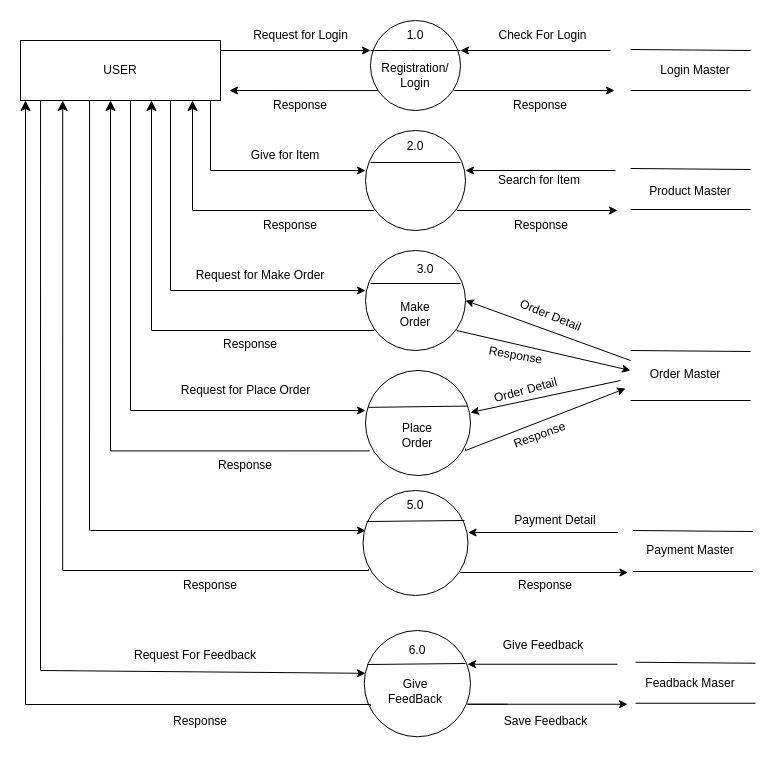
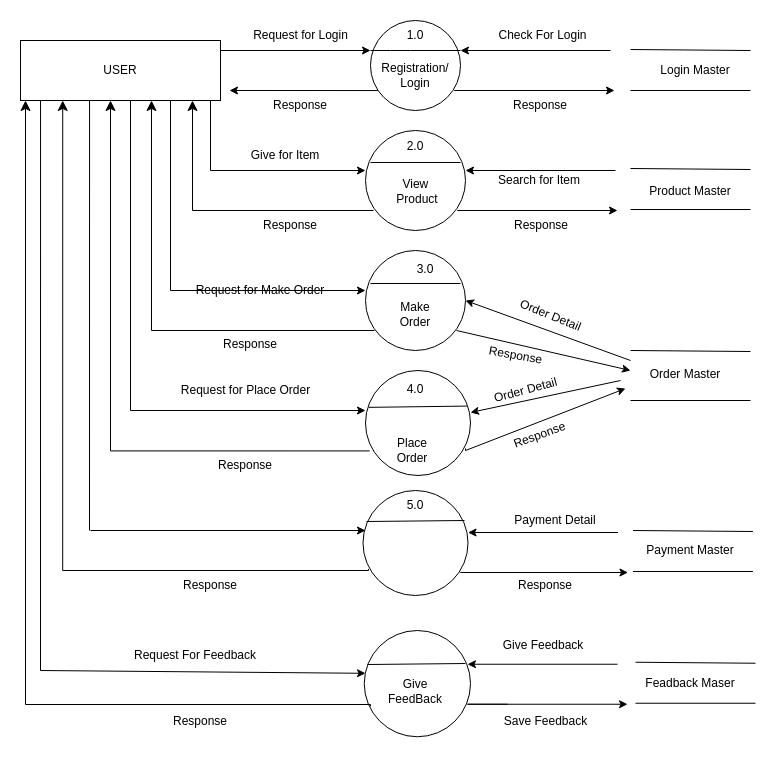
node "View Product": added
node "Request for Make Order": moved (261, 276) -> (261, 291)
node "4.0": added
node "Place Order": moved (417, 436) -> (412, 451)
node "6.0": removed
